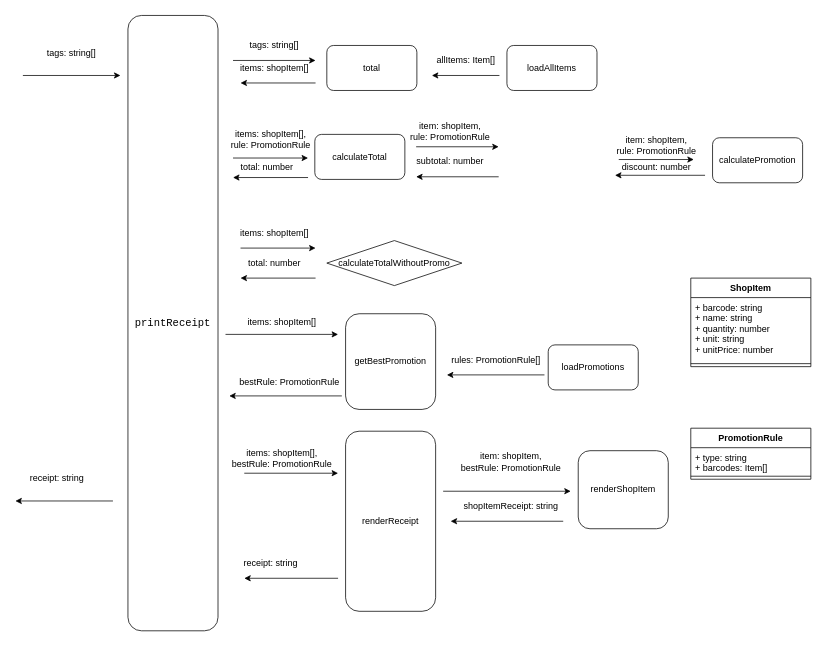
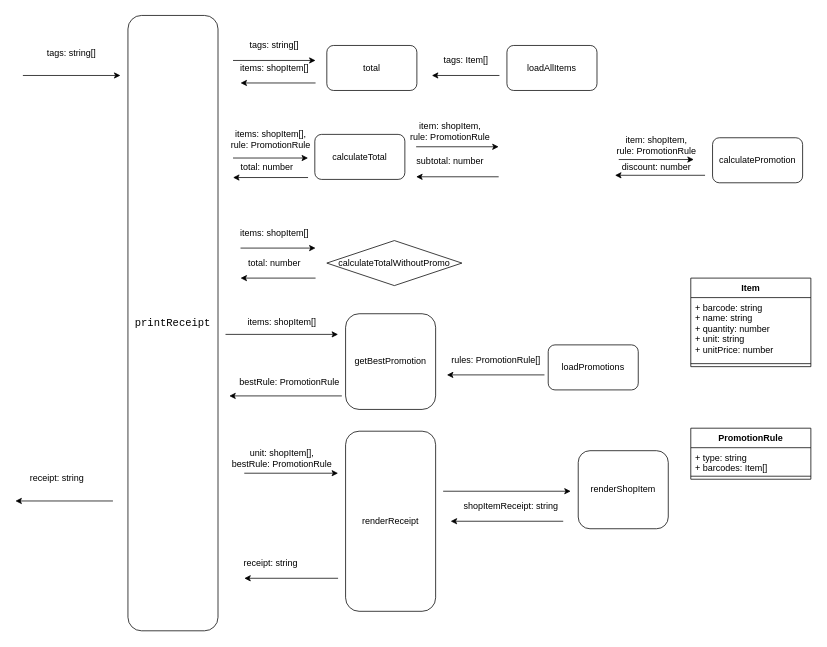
node "allItems: Item[]": label "allItems: Item[]" -> "tags: Item[]"
node "ShopItem": label "ShopItem" -> "Item"
node "items: shopItem[], bestRule: PromotionRule": label "items: shopItem[], bestRule: PromotionRule" -> "unit: shopItem[], bestRule: PromotionRule"
node "item: shopItem, bestRule: PromotionRule": removed
